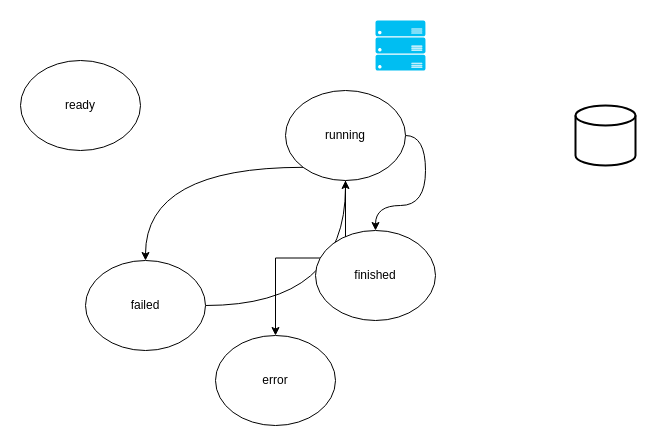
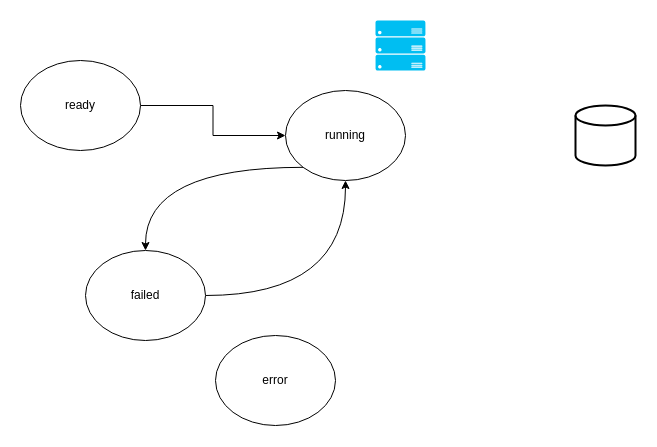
edge "ready" -> "running": added
edge "running" -> "finished": removed
edge "running" -> "error": removed
node "finished": removed
node "failed": moved (146, 306) -> (146, 296)
